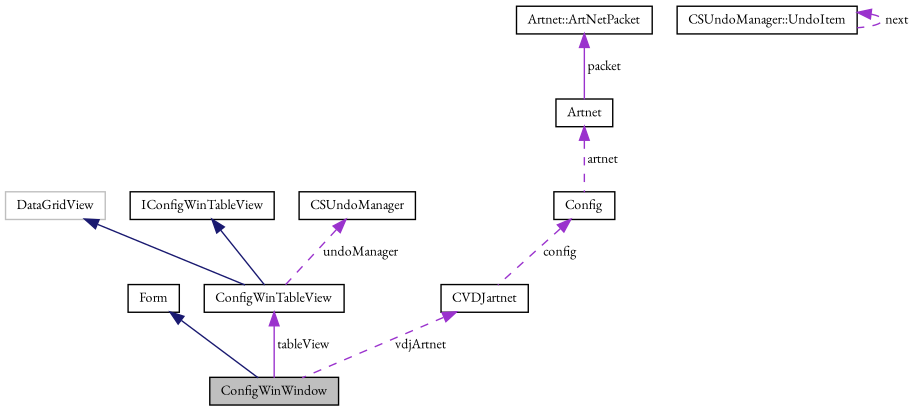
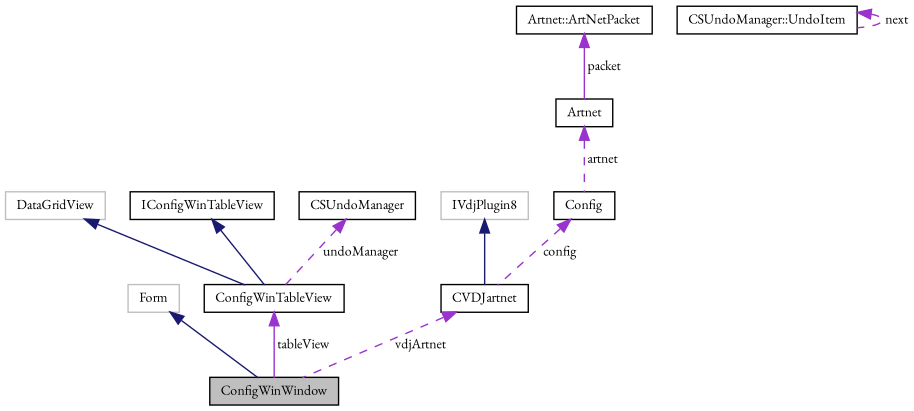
node "IVdjPlugin8": added
node "Form": color black -> grey75
